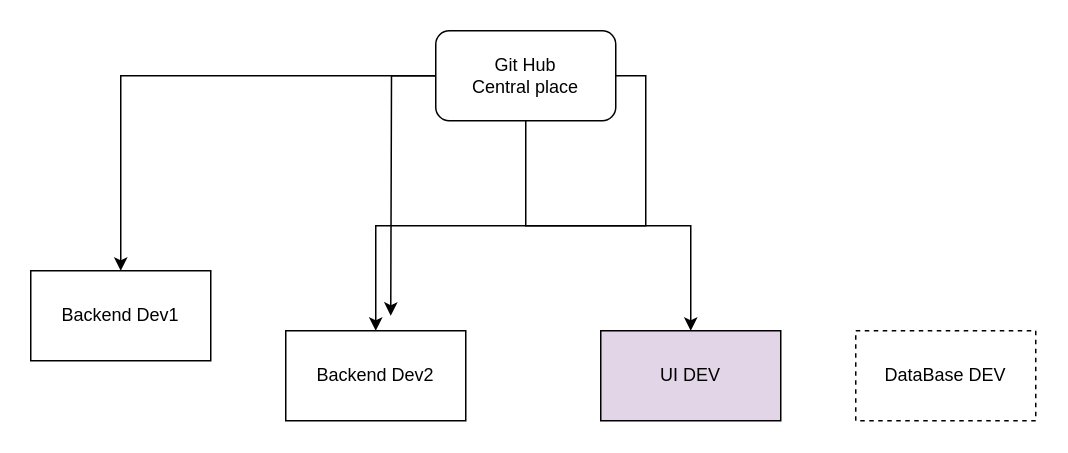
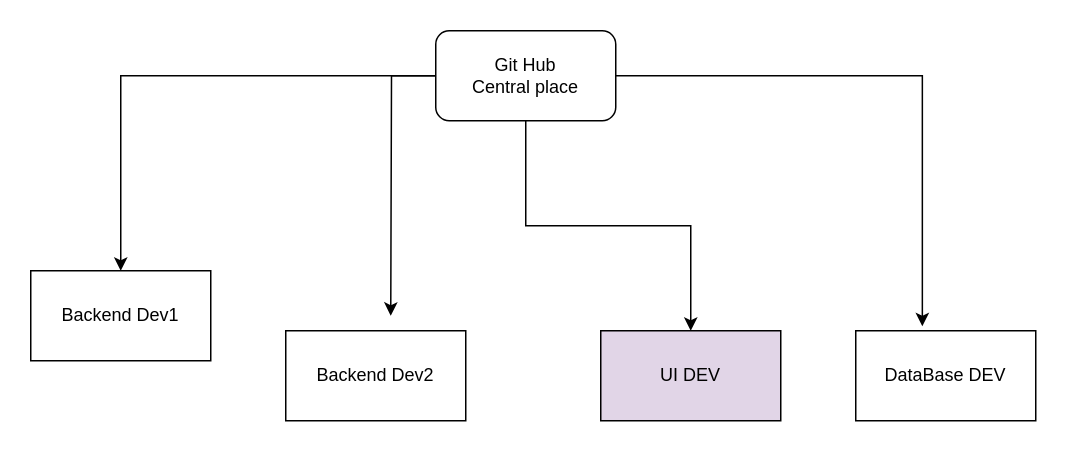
edge "Git Hub Central place" -> "Backend Dev2": now "Git Hub Central place" -> "DataBase DEV"
node "DataBase DEV": style dashed -> solid
